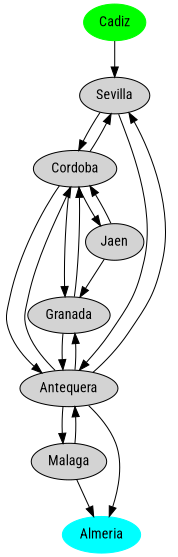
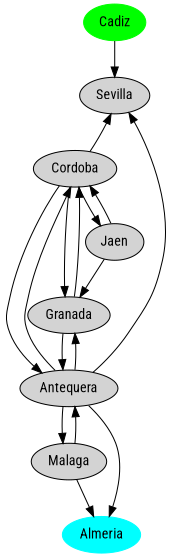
edge "Sevilla" -> "Cordoba": removed
edge "Sevilla" -> "Antequera": removed
